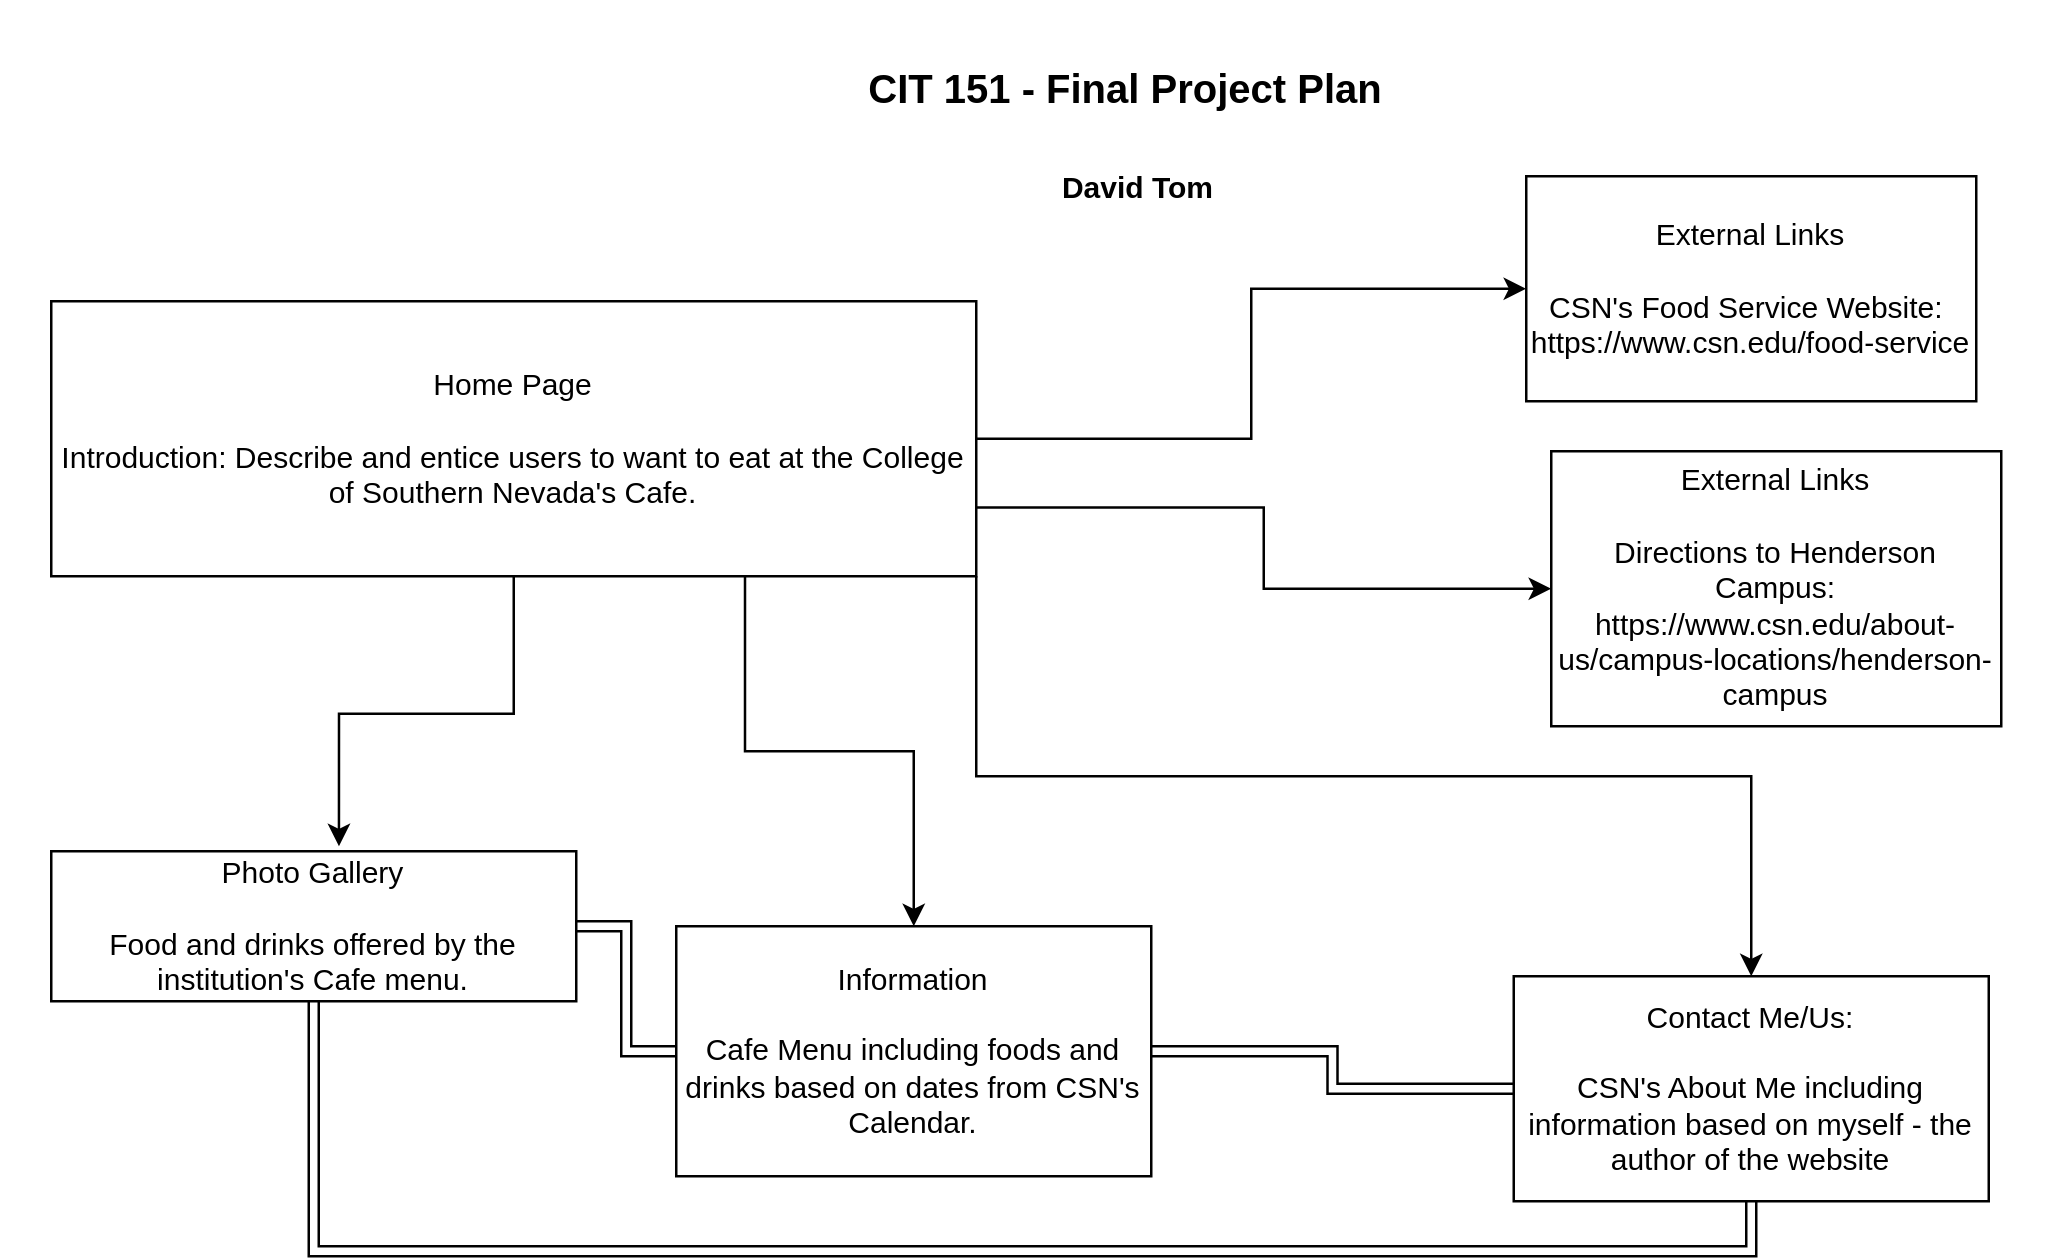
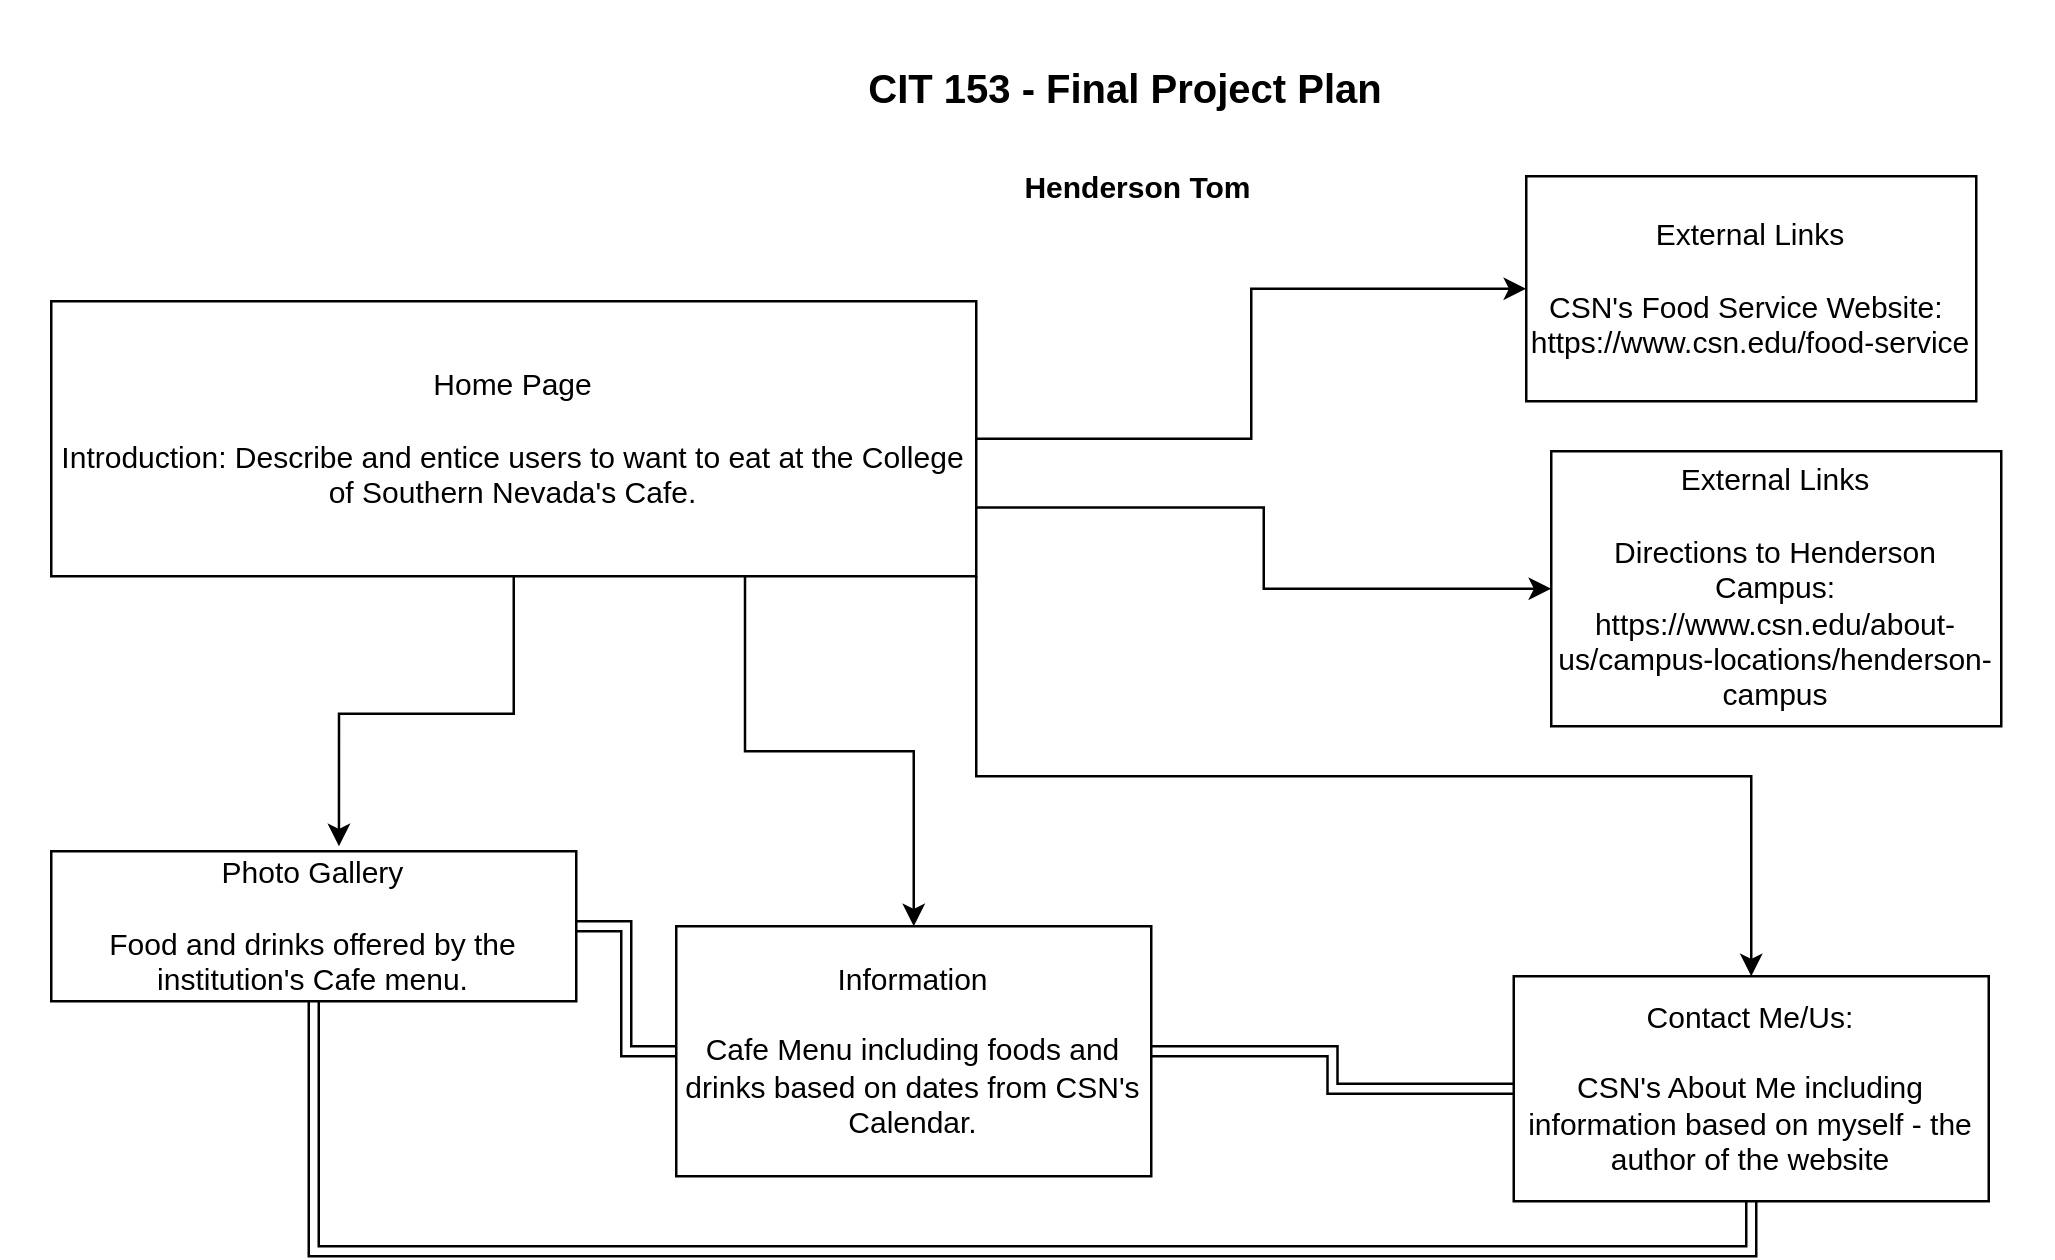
node "CIT 151 - Final Project Plan": label "CIT 151 - Final Project Plan" -> "CIT 153 - Final Project Plan"
node "David Tom": label "David Tom" -> "Henderson Tom"
